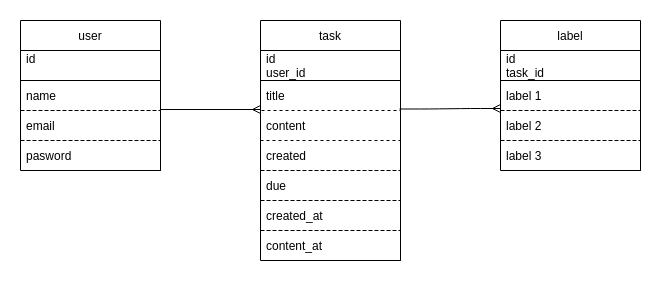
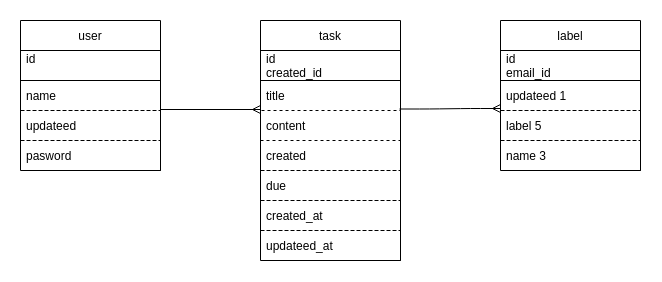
node "id user_id": label "id user_id" -> "id created_id"
node "id task_id": label "id task_id" -> "id email_id"
node "label 1": label "label 1" -> "updateed 1"
node "email": label "email" -> "updateed"
node "label 2": label "label 2" -> "label 5"
node "label 3": label "label 3" -> "name 3"
node "content_at": label "content_at" -> "updateed_at"
